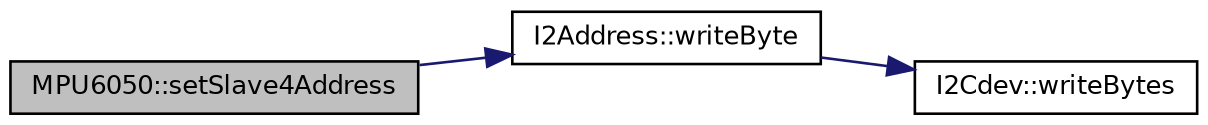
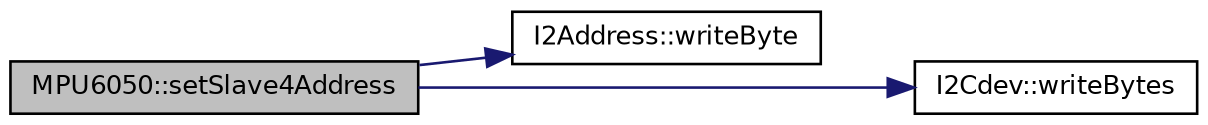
edge "I2Address::writeByte" -> "I2Cdev::writeBytes": now "MPU6050::setSlave4Address" -> "I2Cdev::writeBytes"
